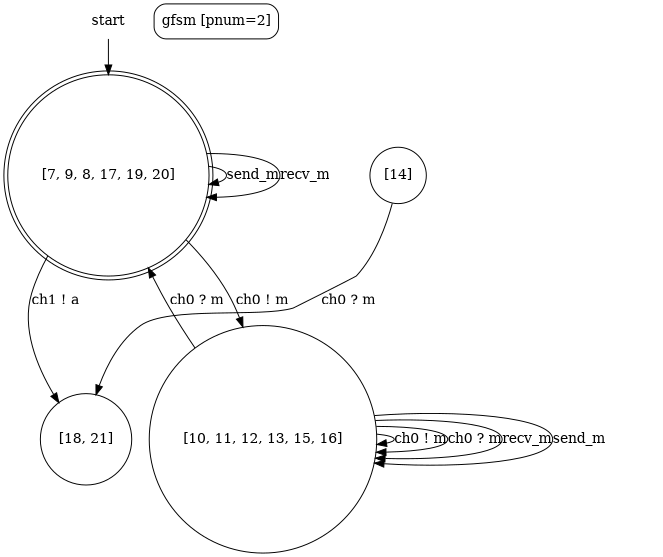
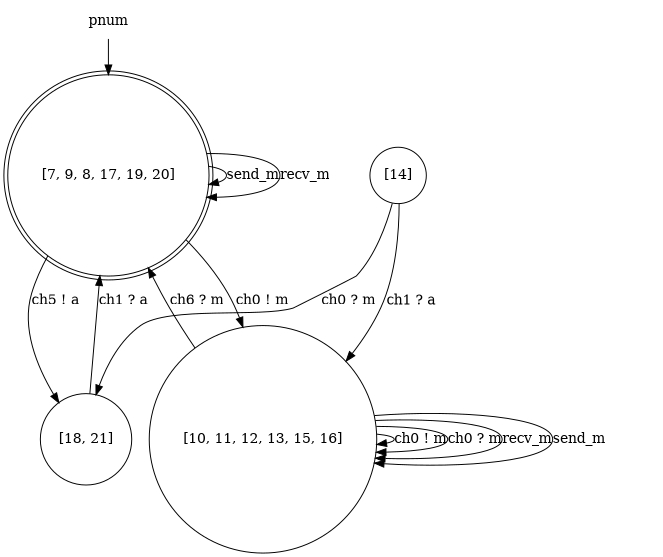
node "start": label "start" -> "pnum"
node "gfsm [pnum=2]": removed
edge "[14]" -> "[10, 11, 12, 13, 15, 16]": added, label "ch1 ? a"
edge "[7, 9, 8, 17, 19, 20]" -> "[18, 21]": label "ch1 ! a" -> "ch5 ! a"
edge "[10, 11, 12, 13, 15, 16]" -> "[7, 9, 8, 17, 19, 20]": label "ch0 ? m" -> "ch6 ? m"
edge "[18, 21]" -> "[7, 9, 8, 17, 19, 20]": added, label "ch1 ? a"
